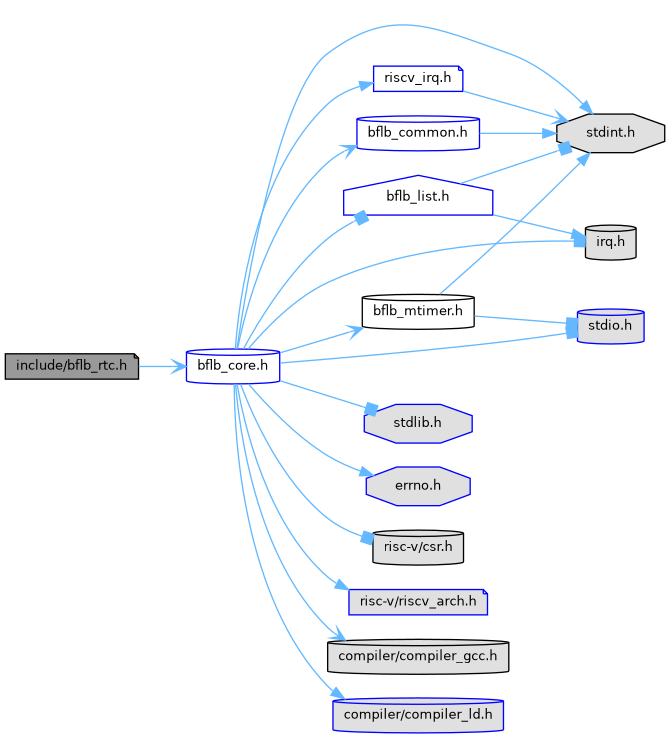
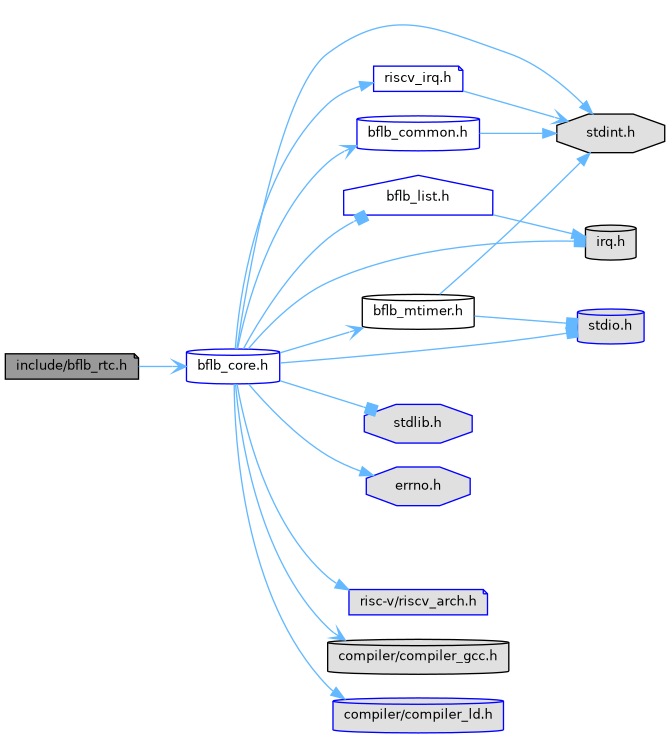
edge "bflb_list.h" -> "stdint.h": removed
node "risc-v/csr.h": removed
